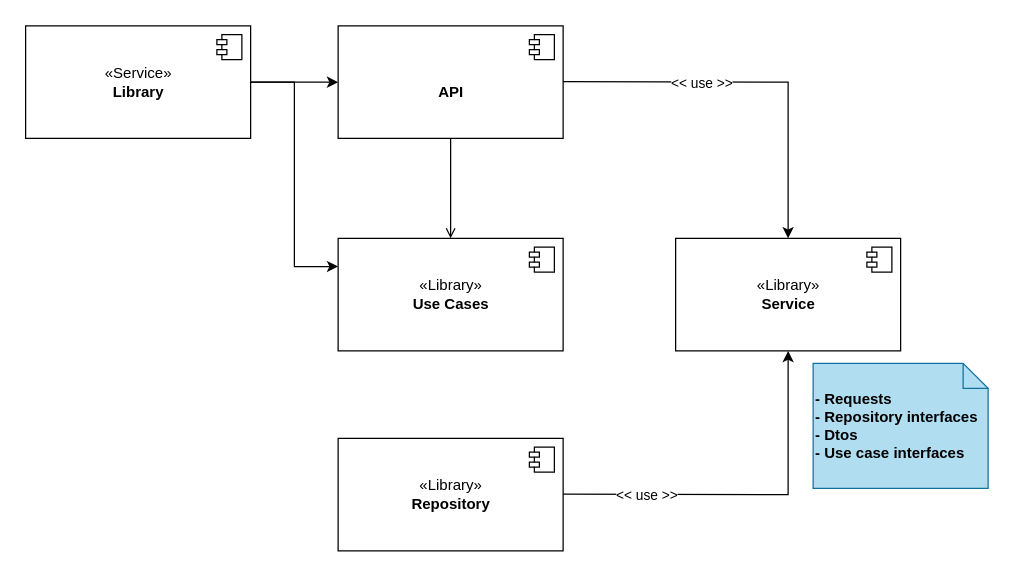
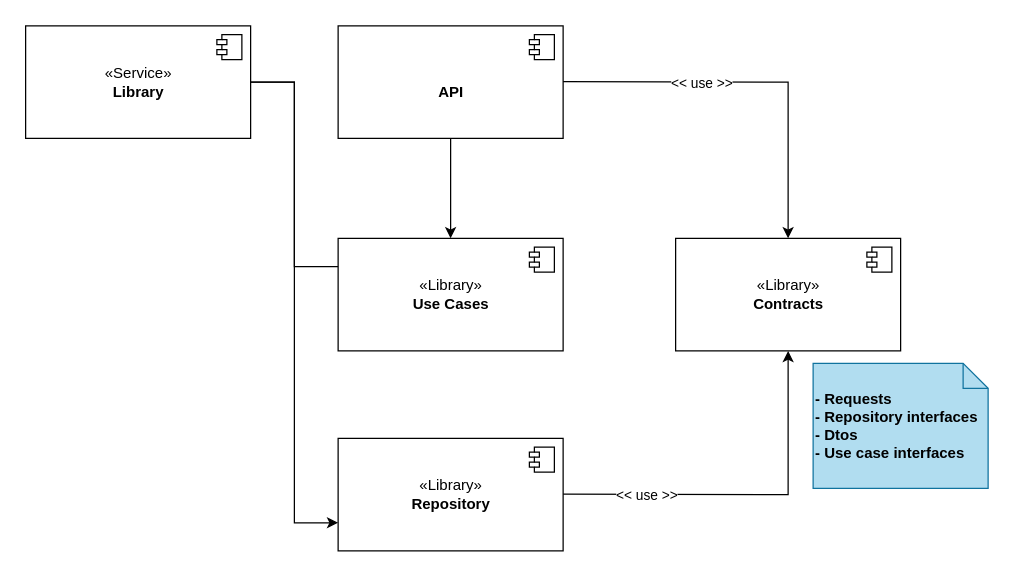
edge "«Service» Library" -> "API": removed
edge "API" -> "«Library» Use Cases": arrowhead open -> classic
edge "«Service» Library" -> "«Library» Use Cases": arrowhead classic -> none
node "«Library» Service": label "«Library» Service" -> "«Library» Contracts"
edge "«Service» Library" -> "«Library» Repository": added
